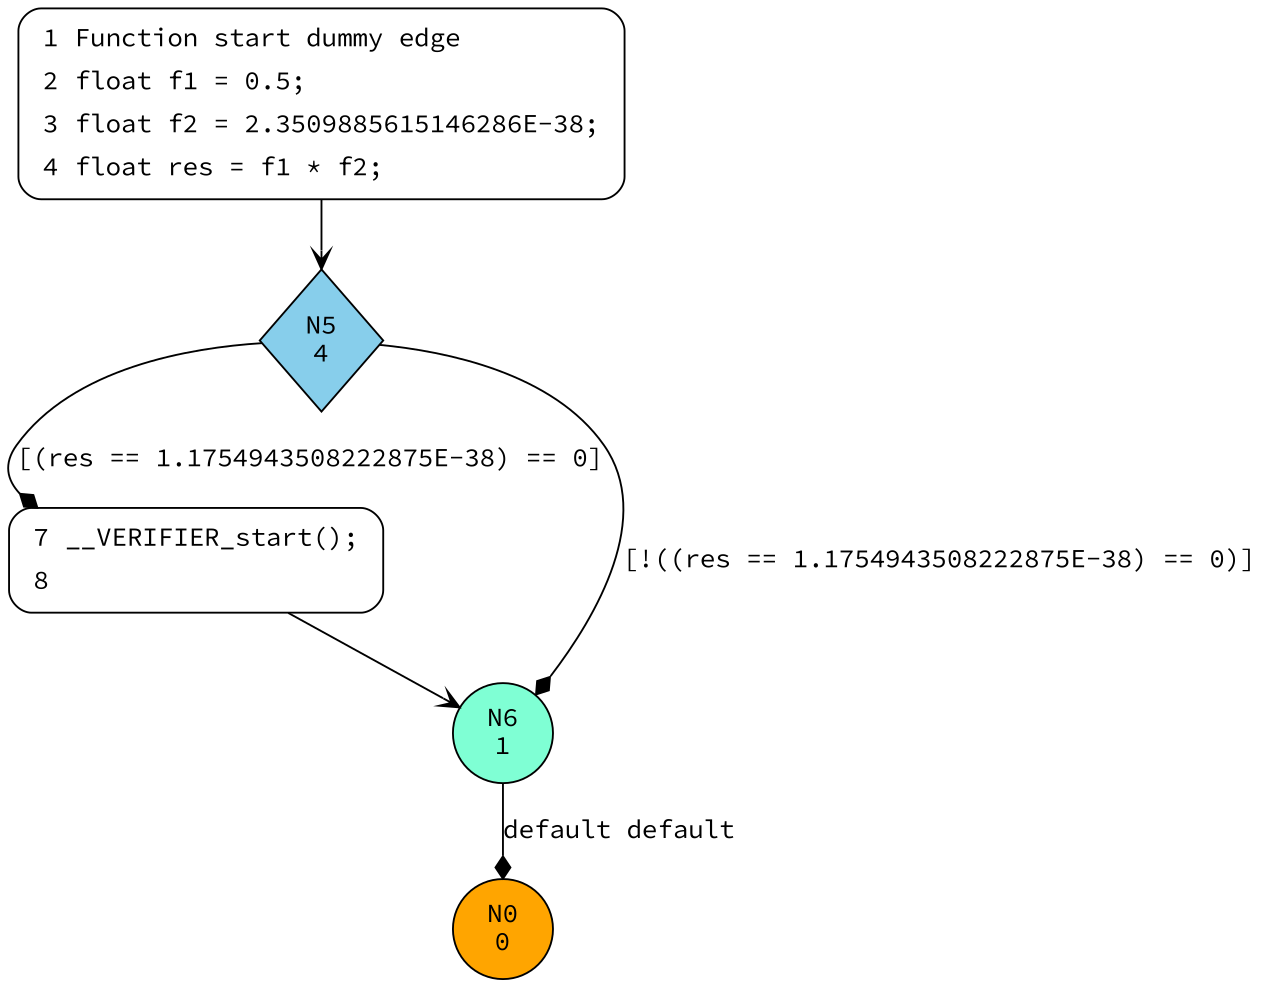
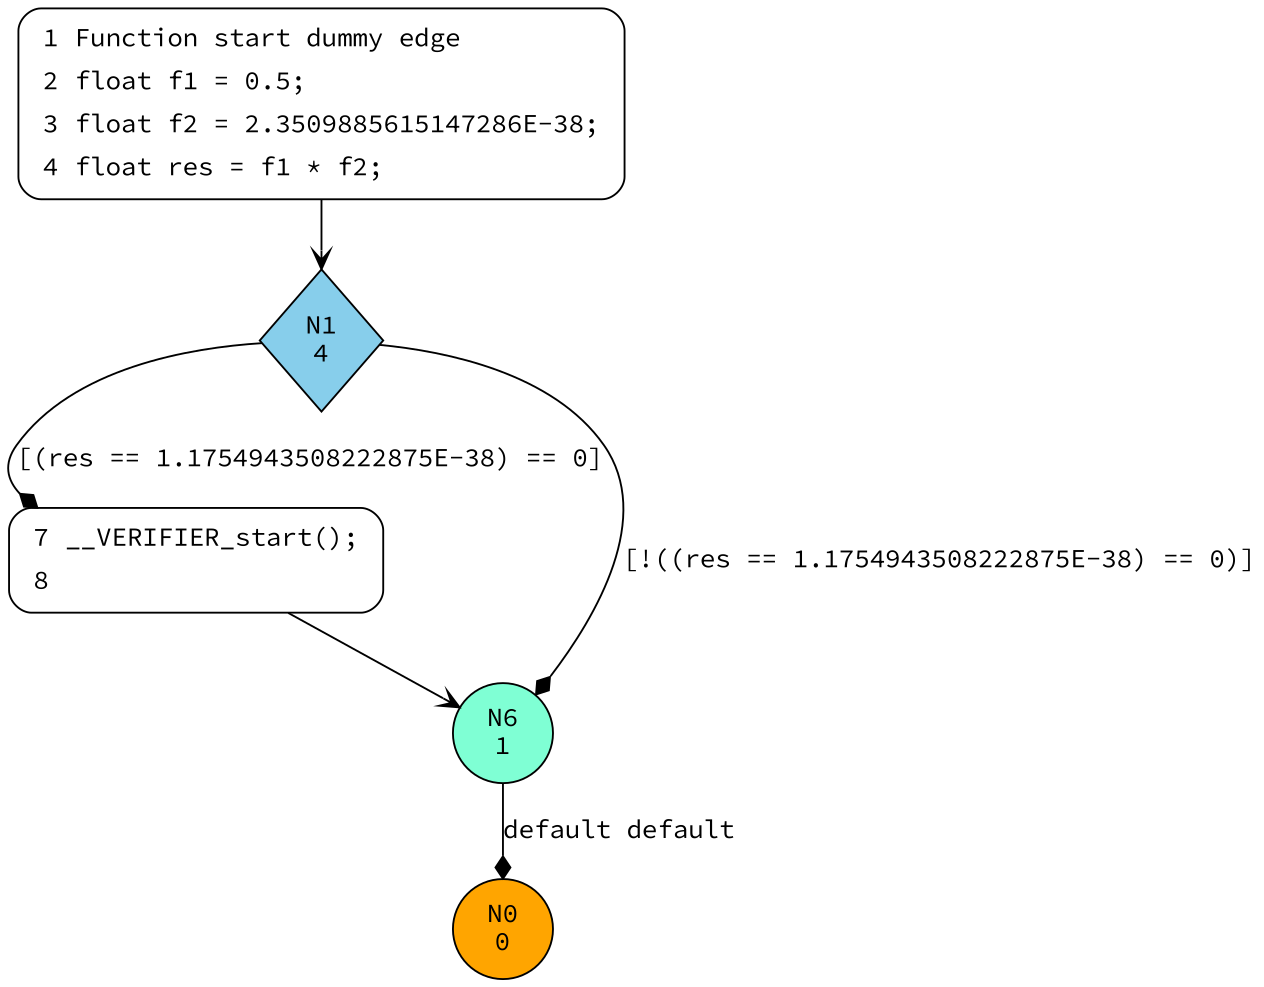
node "1": text "float f2 = 2.3509885615146286E-38;" -> "float f2 = 2.3509885615147286E-38;"
node "N5 4": label "N5 4" -> "N1 4"
